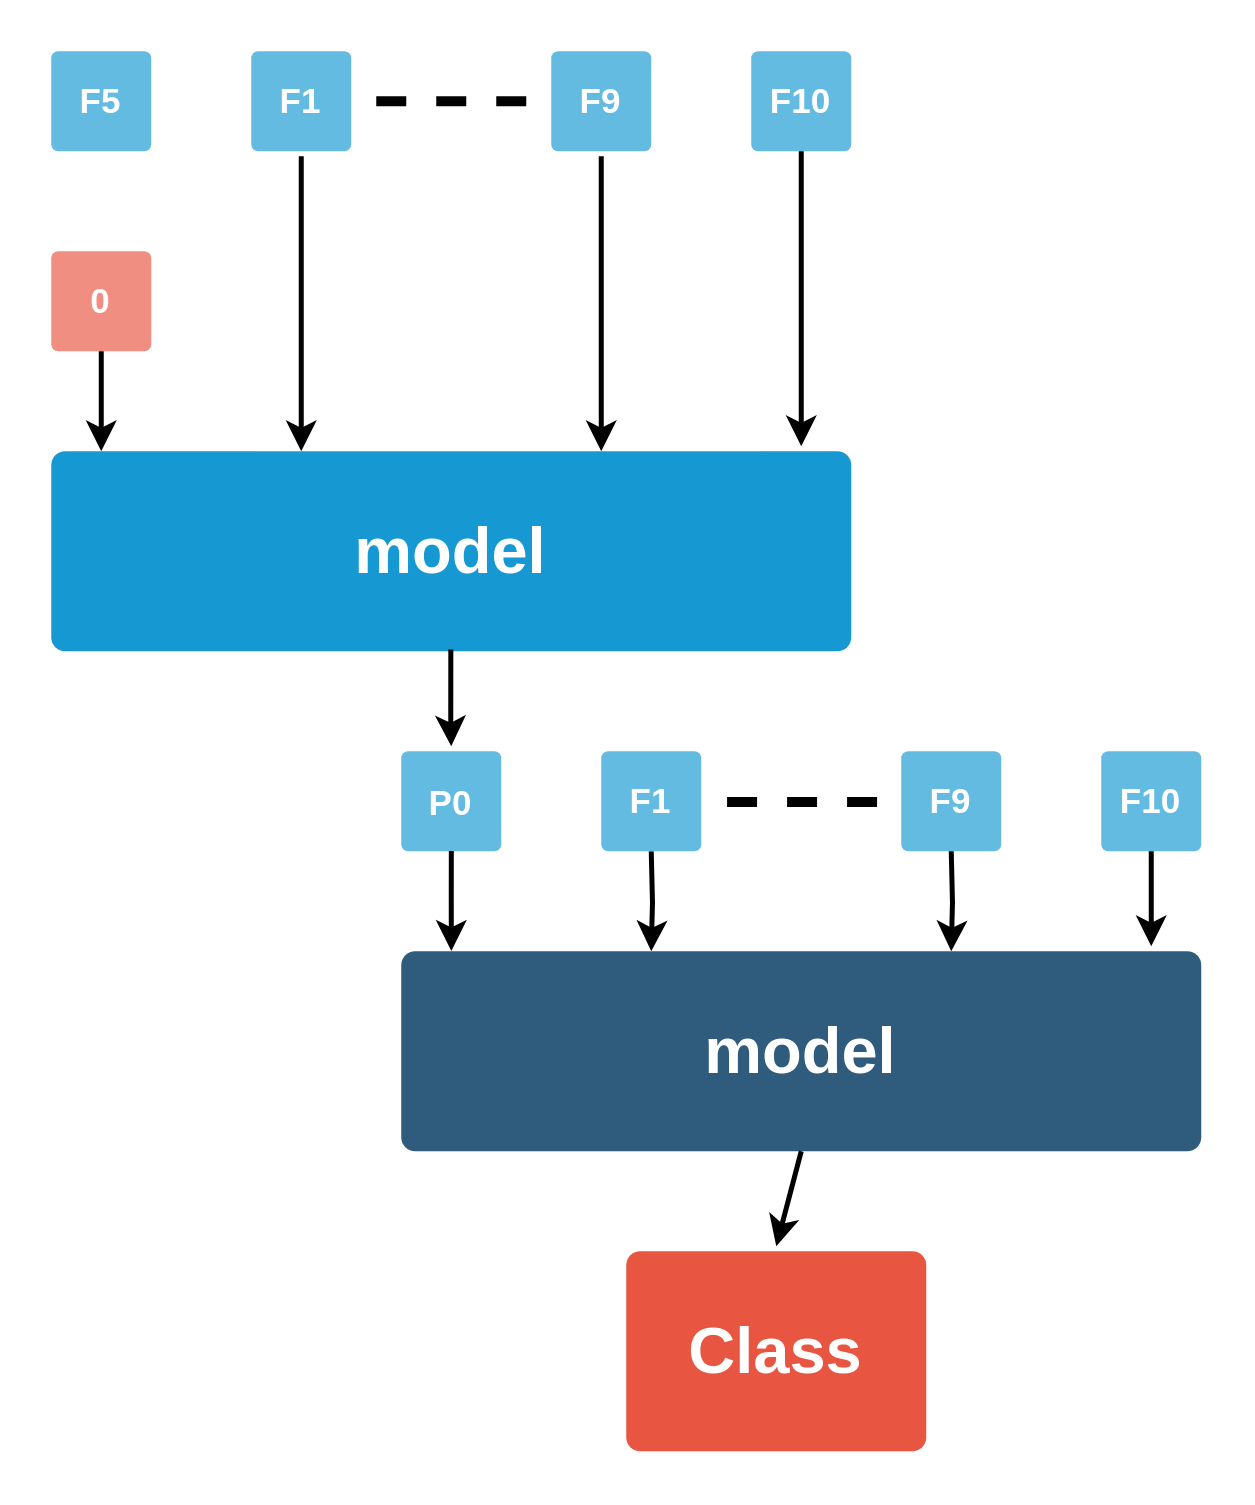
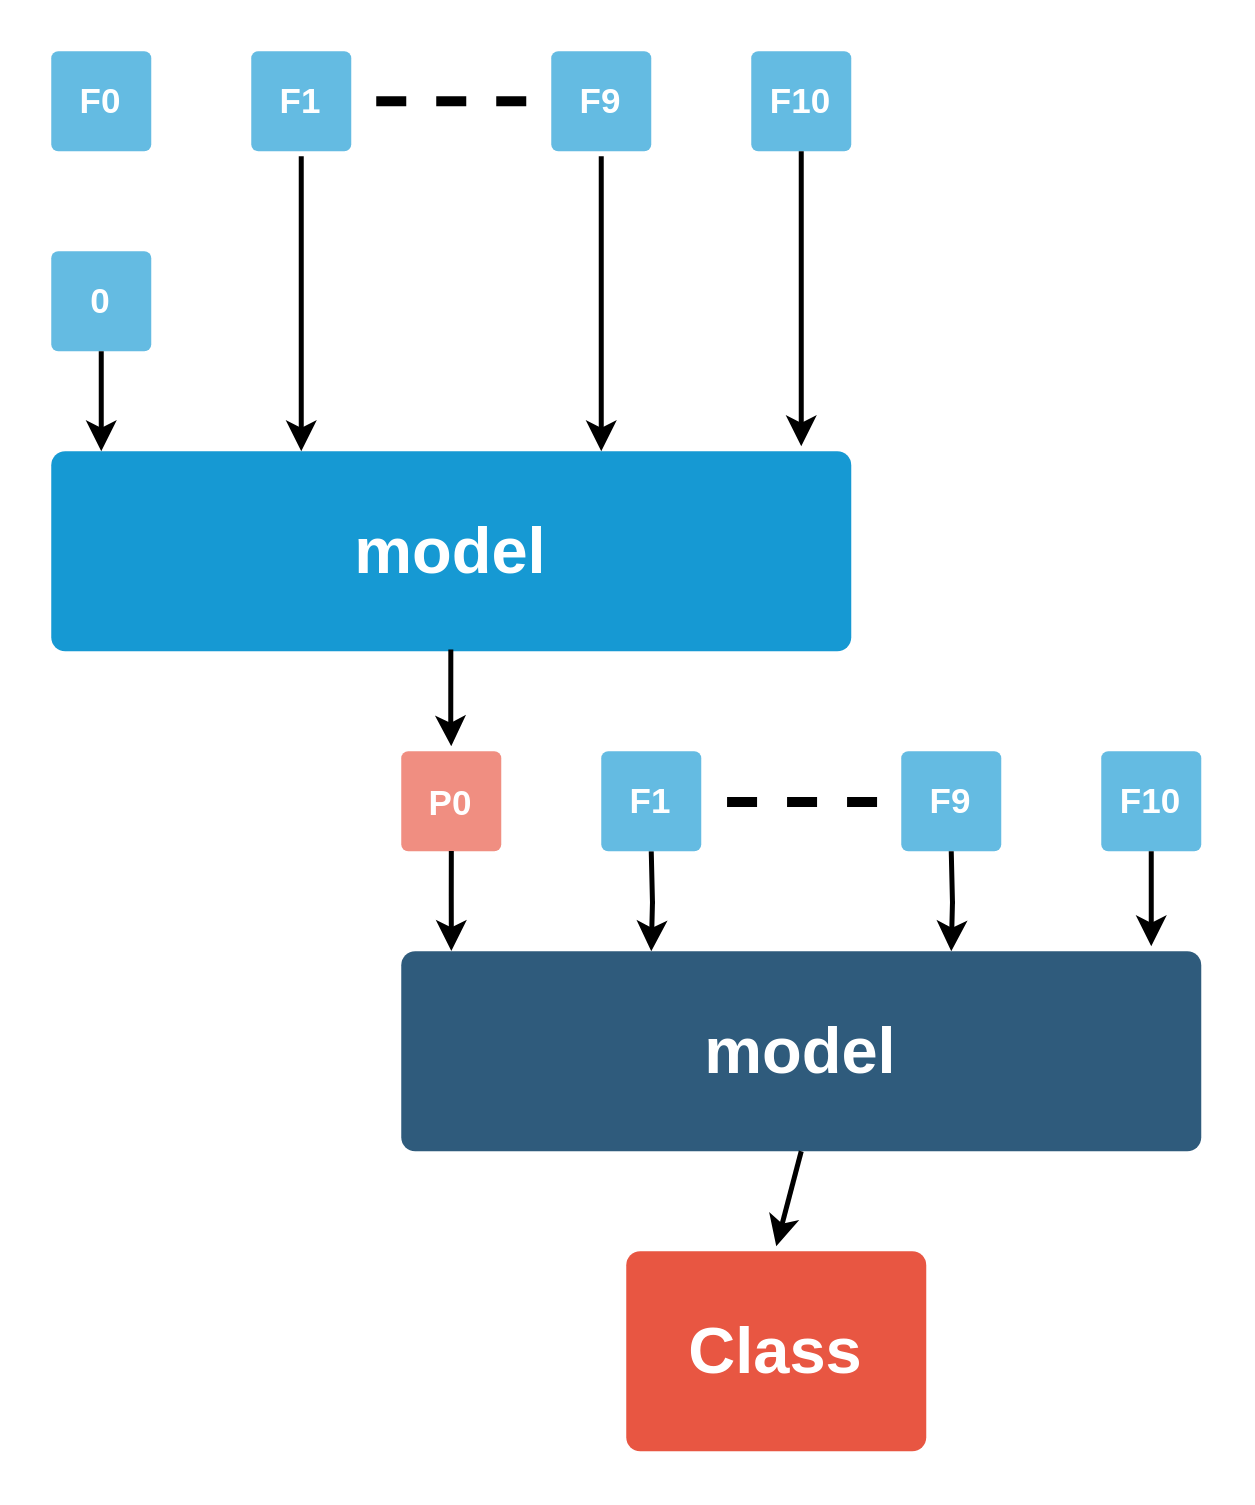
node "F5": label "F5" -> "F0"
node "0": fillcolor #f08e81 -> #64bbe2
node "P0": fillcolor #64bbe2 -> #f08e81
